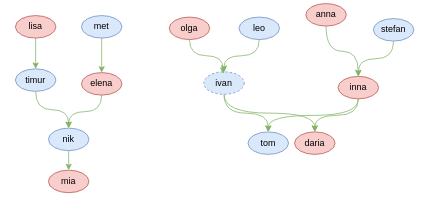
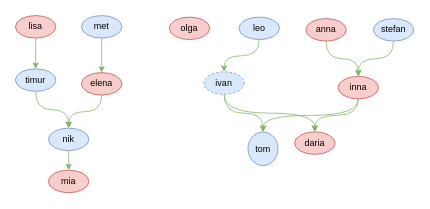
node "anna": moved (326, 15) -> (326, 30)
edge "olga" -> "ivan": removed
node "tom": size 41x23 -> 30x34
